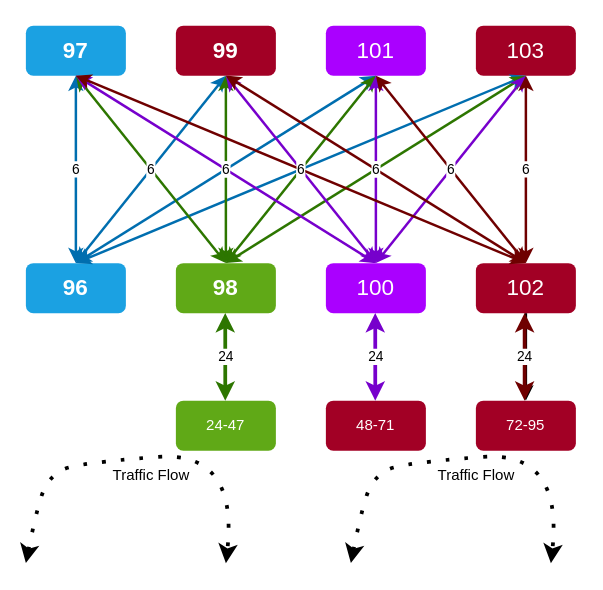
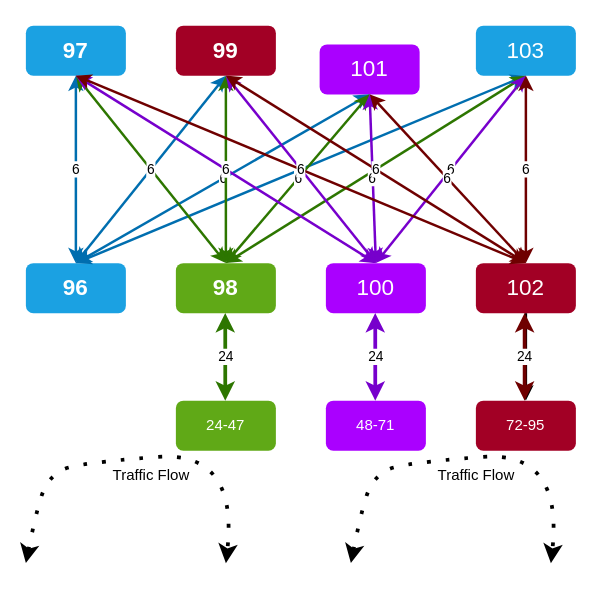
node "101": moved (376, 51) -> (369, 69)
node "103": fillcolor #a20025 -> #1ba1e2
node "48-71": fillcolor #a20025 -> #aa00ff
